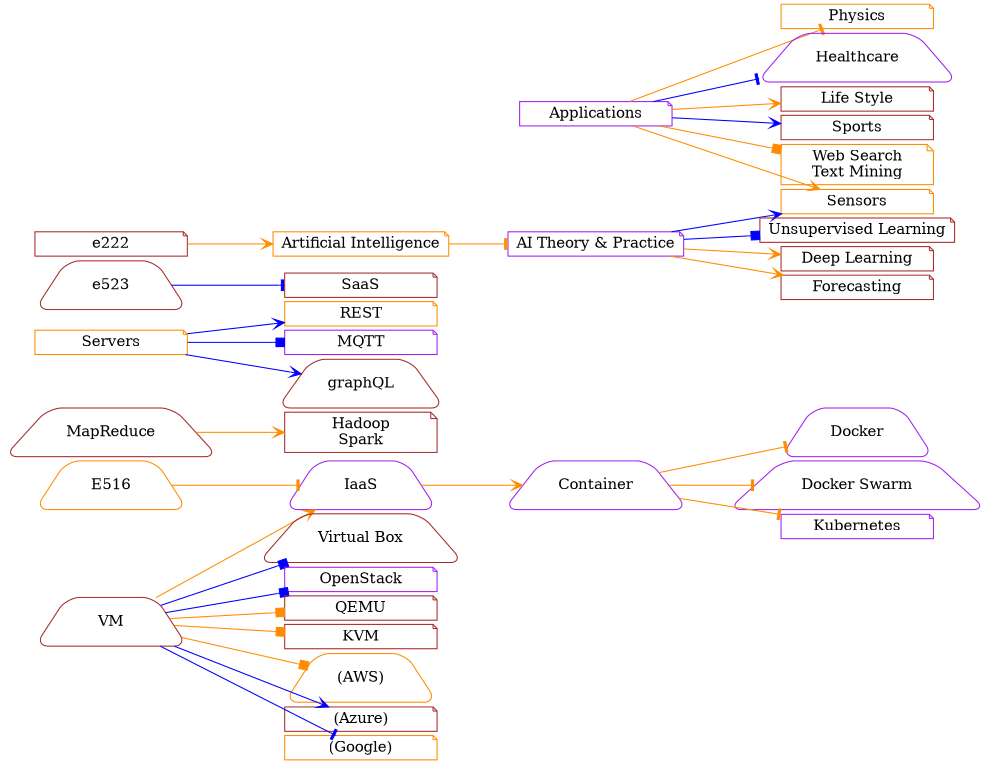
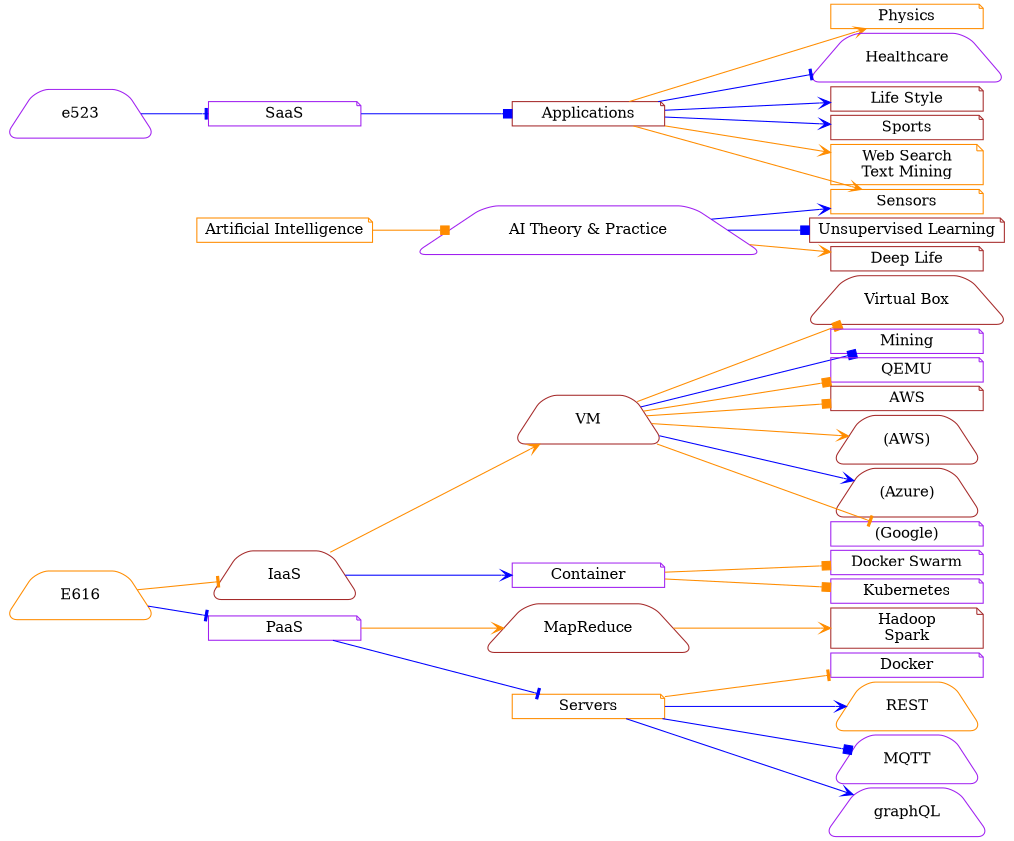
edge "Applications" -> "Physics": arrowhead tee -> vee
edge "Applications" -> "Life Style": color darkorange -> blue
edge "SaaS" -> "Applications": added
node "Applications": color purple -> brown
edge "Applications" -> "Web Search Text Mining": arrowhead box -> vee
node "e222": removed
edge "Artificial Intelligence" -> "AI Theory & Practice": arrowhead tee -> box
node "AI Theory & Practice": shape note -> trapezium
node "Deep Learning": label "Deep Learning" -> "Deep Life"
node "e523": color brown -> purple
node "SaaS": color brown -> purple
node "Forecasting": removed
node "REST": shape note -> trapezium
node "MQTT": shape note -> trapezium
node "graphQL": color brown -> purple
node "Docker": shape trapezium -> note
edge "Container" -> "Docker": now "Servers" -> "Docker"
node "E516": label "E516" -> "E616"
node "IaaS": color purple -> brown
edge "IaaS" -> "Container": color darkorange -> blue
node "Container": shape trapezium -> note
edge "Container" -> "Docker Swarm": arrowhead tee -> box
node "Docker Swarm": shape trapezium -> note
edge "Container" -> "Kubernetes": arrowhead tee -> box
edge "VM" -> "IaaS": reversed
node "OpenStack": label "OpenStack" -> "Mining"
edge "VM" -> "Virtual Box": color blue -> darkorange
node "QEMU": color brown -> purple
node "PaaS": added
node "KVM": label "KVM" -> "AWS"
edge "VM" -> "(AWS)": arrowhead box -> vee
node "(AWS)": color darkorange -> brown
edge "VM" -> "(Google)": color blue -> darkorange
node "(Azure)": shape note -> trapezium
node "(Google)": color darkorange -> purple
